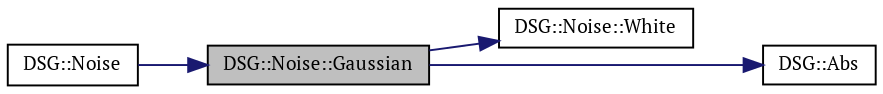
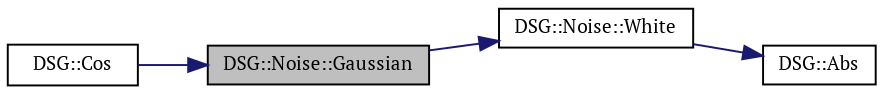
node "DSG::Noise": label "DSG::Noise" -> "DSG::Cos"
edge "DSG::Noise::Gaussian" -> "DSG::Abs": now "DSG::Noise::White" -> "DSG::Abs"
